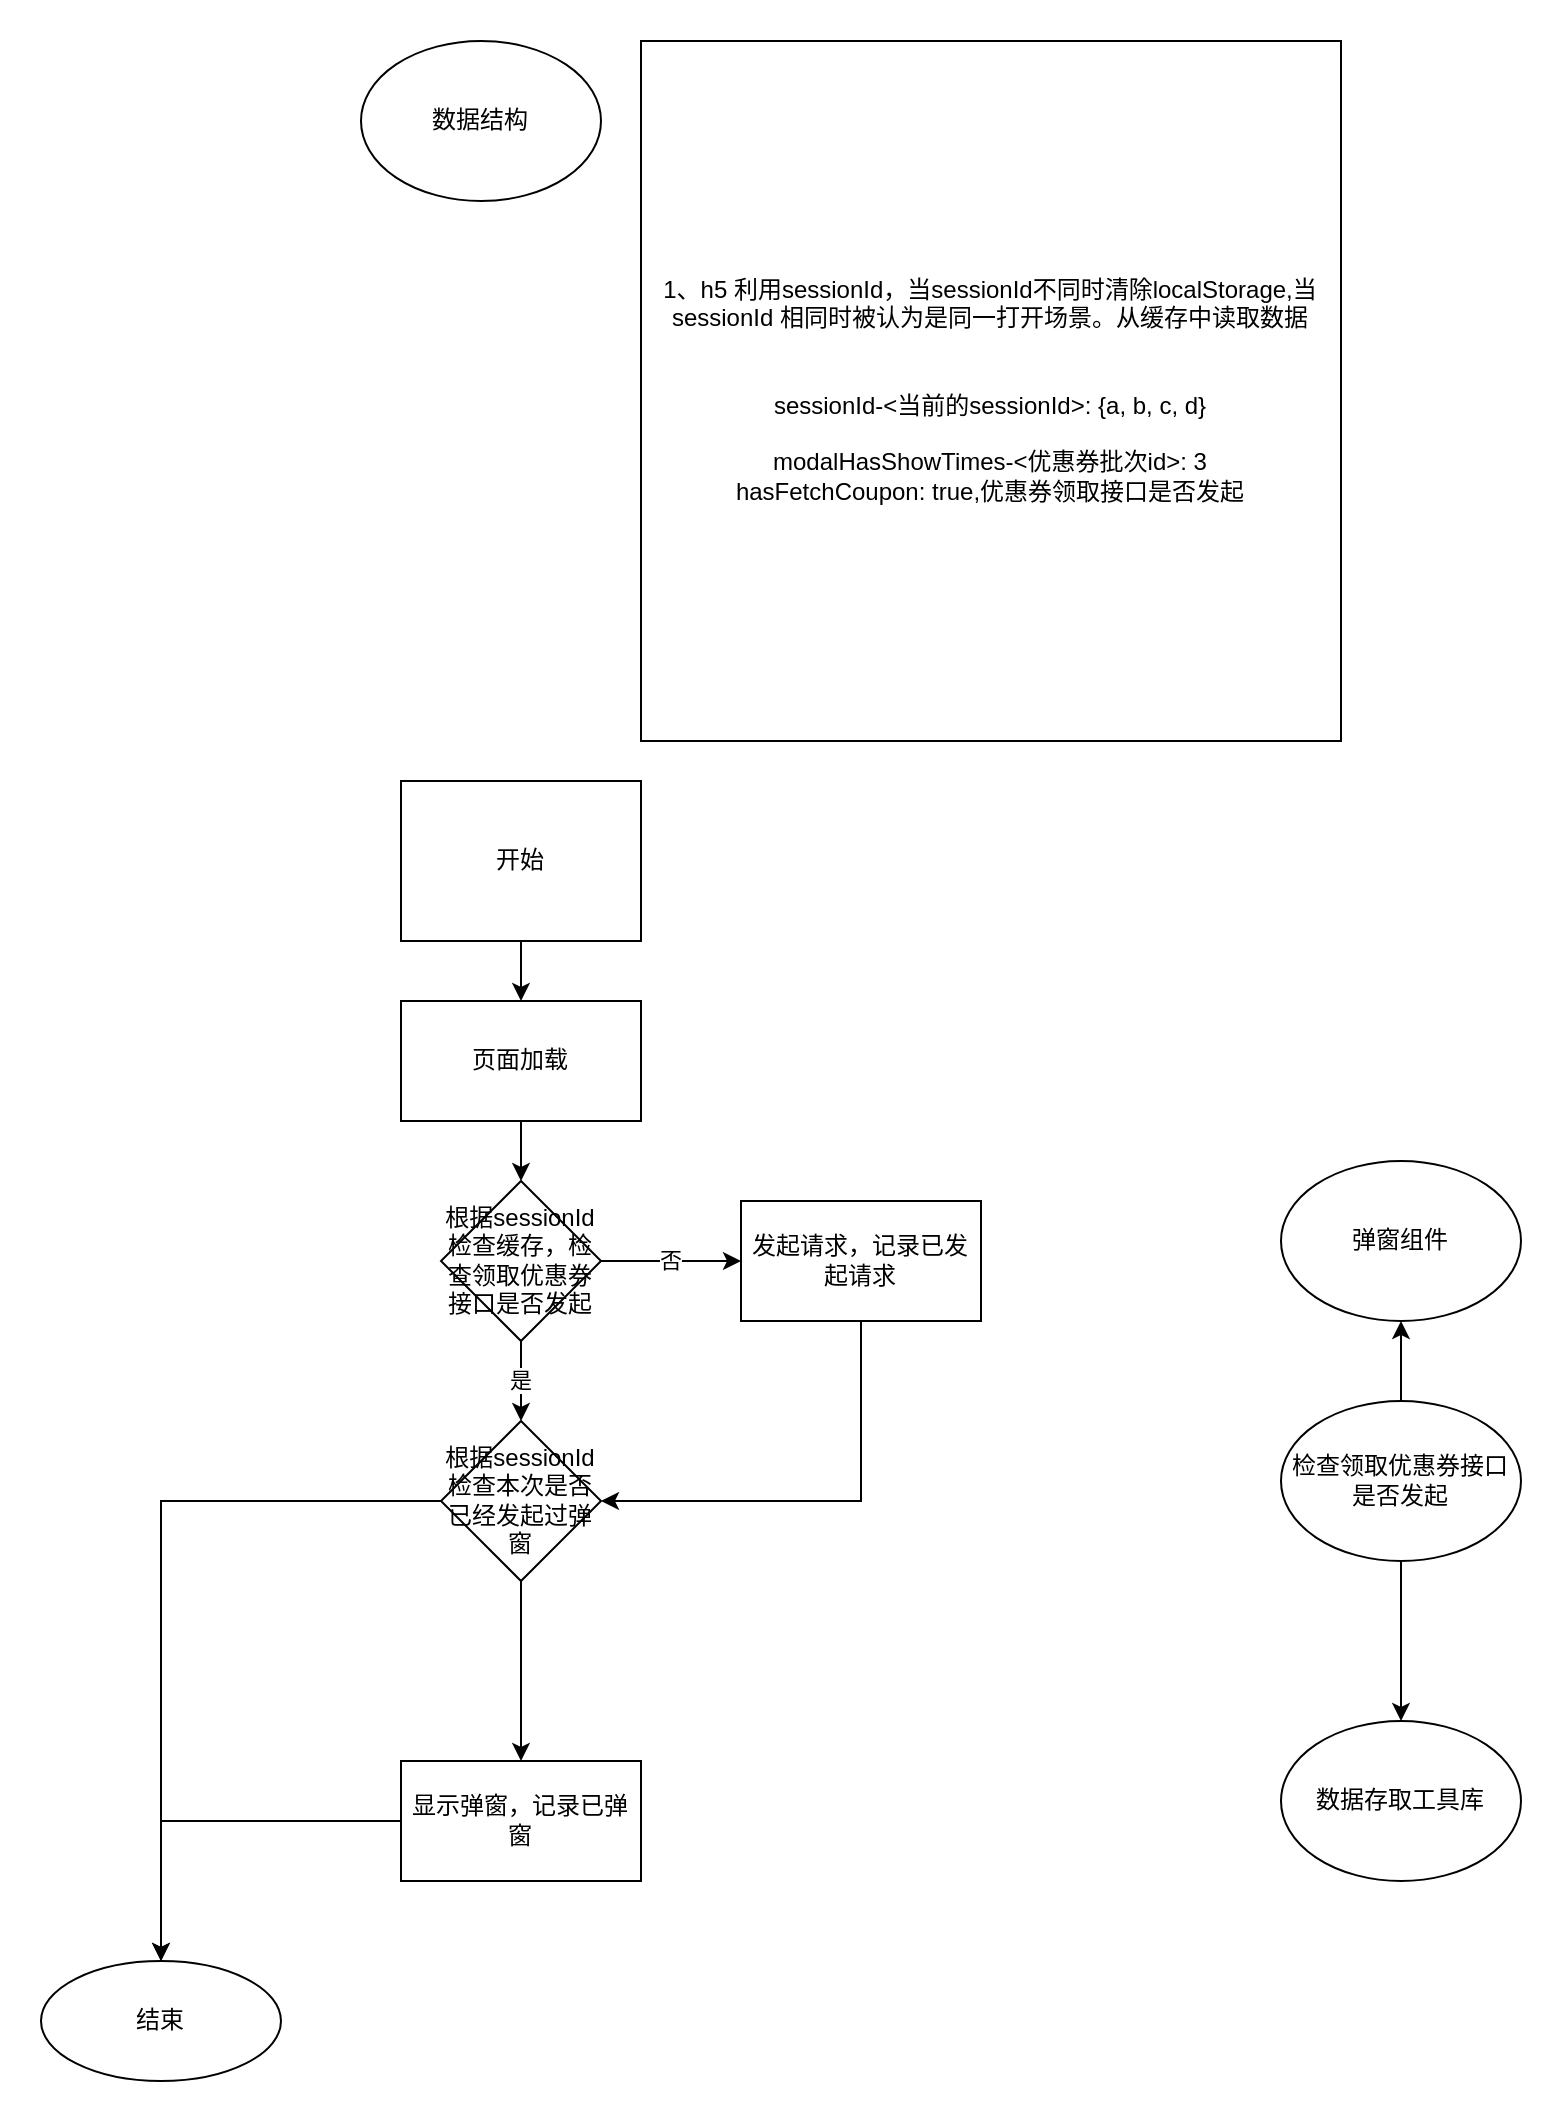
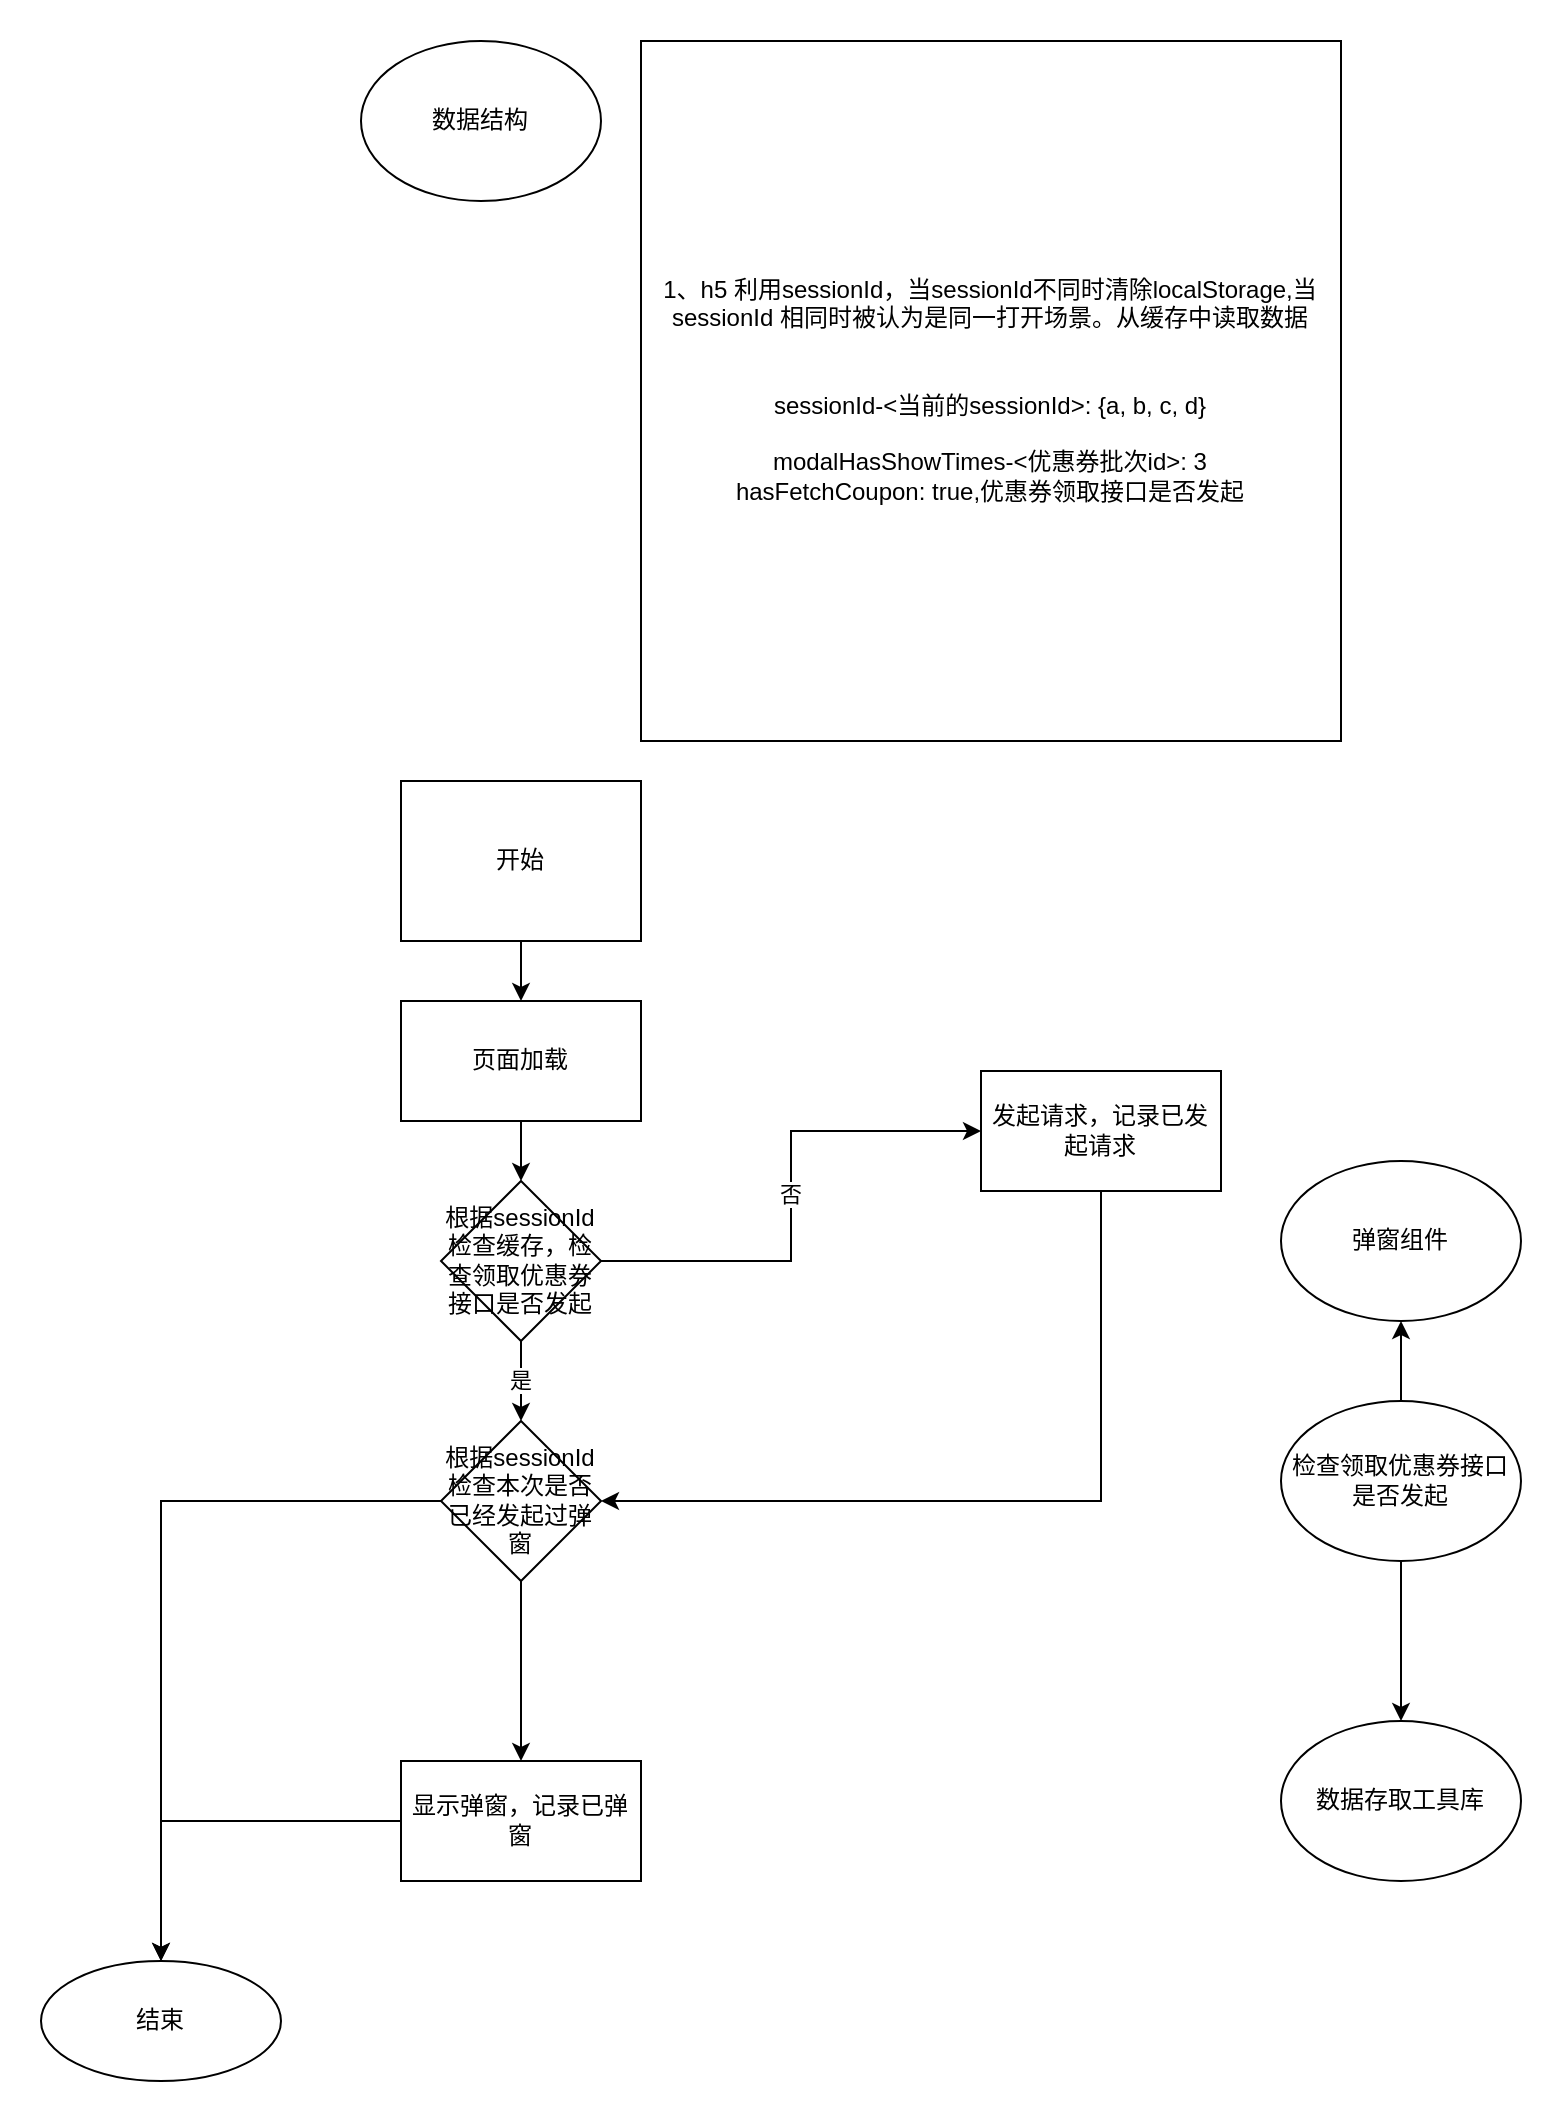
node "发起请求，记录已发起请求": moved (861, 1261) -> (1101, 1131)
